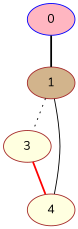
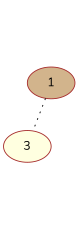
node "0": removed
node "4": removed
